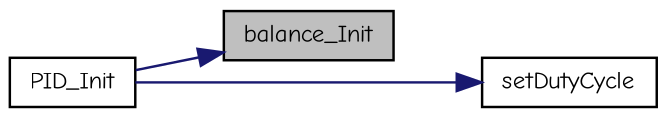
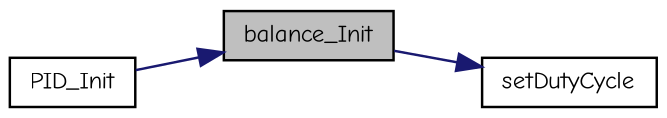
edge "PID_Init" -> "setDutyCycle": now "balance_Init" -> "setDutyCycle"
